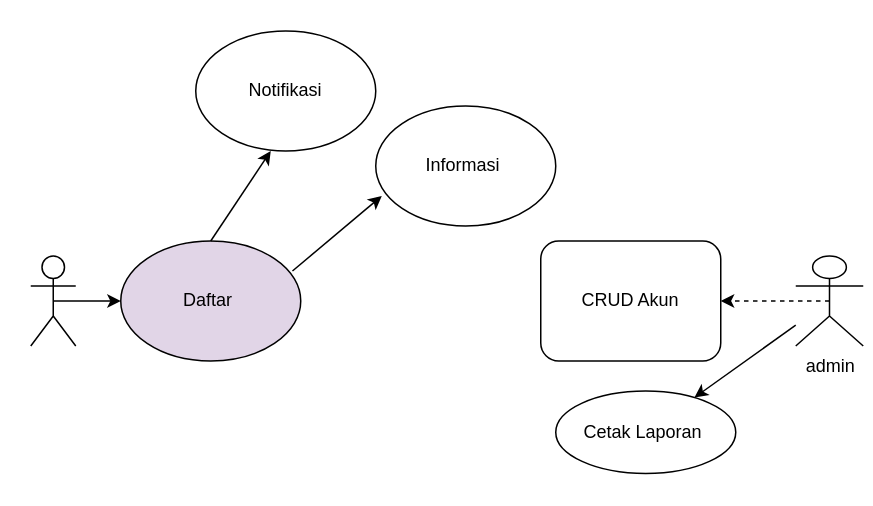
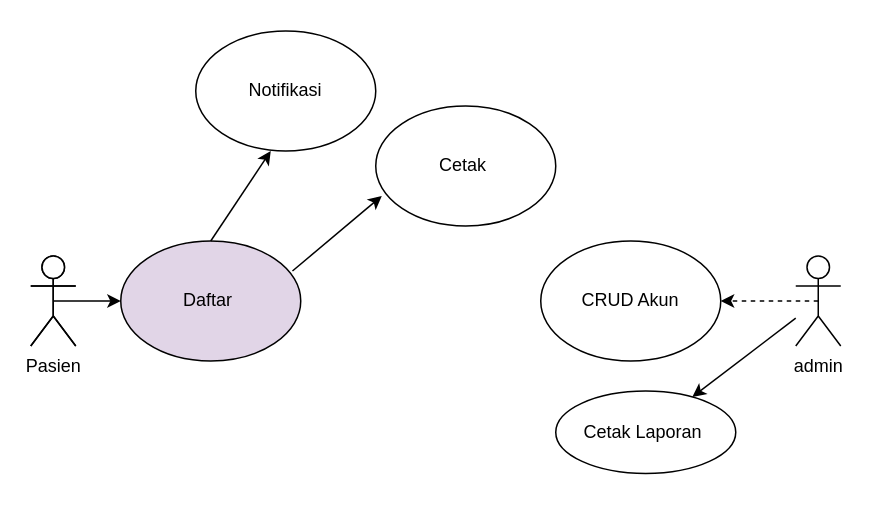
node "Informasi": label "Informasi" -> "Cetak"
node "CRUD Akun": shape rounded rectangle -> ellipse
node "admin": size 68x90 -> 45x90
node "Pasien": added
